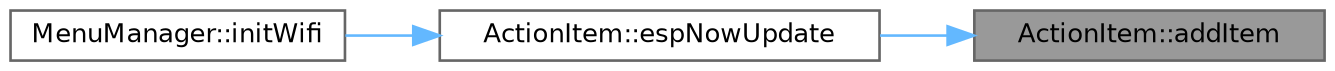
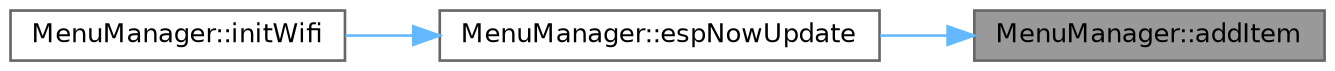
node "ActionItem::espNowUpdate": label "ActionItem::espNowUpdate" -> "MenuManager::espNowUpdate"
node "ActionItem::addItem": label "ActionItem::addItem" -> "MenuManager::addItem"
